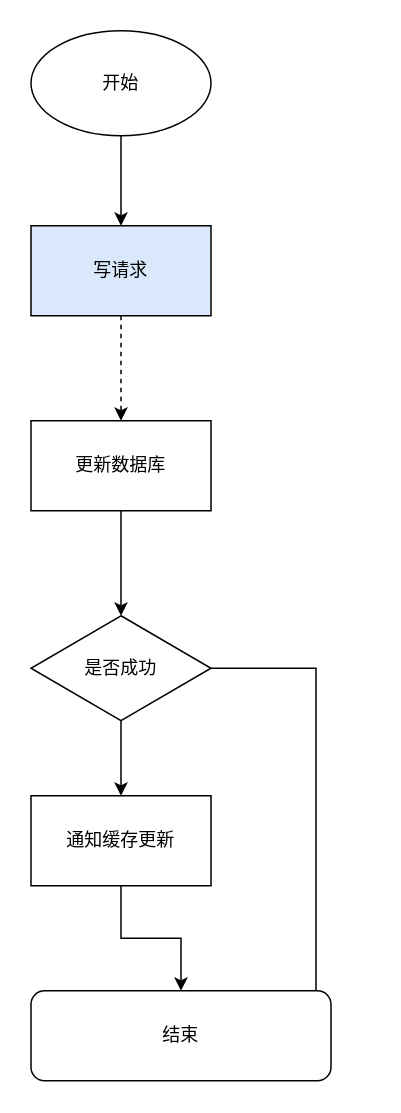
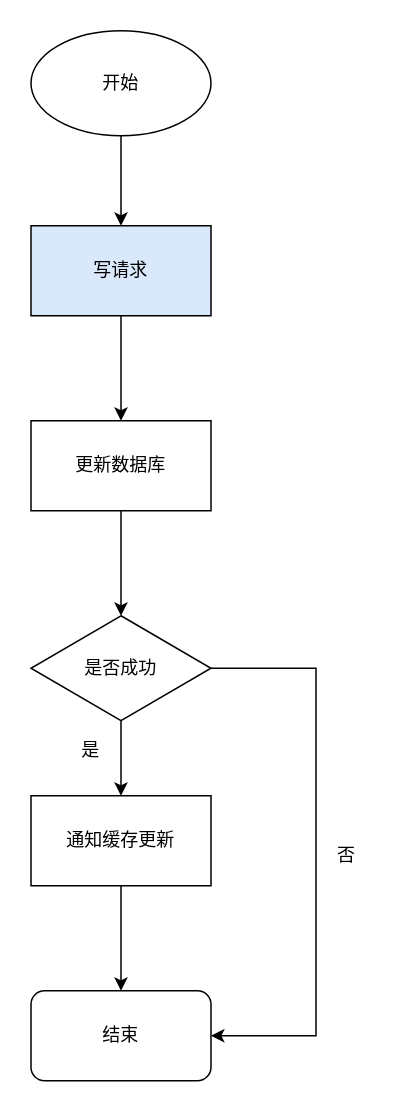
edge "写请求" -> "更新数据库": style dashed -> solid
node "是": added
node "否": added
node "结束": size 300x90 -> 180x90
